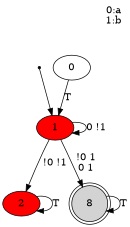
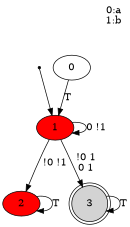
node "8": label "8" -> "3"
